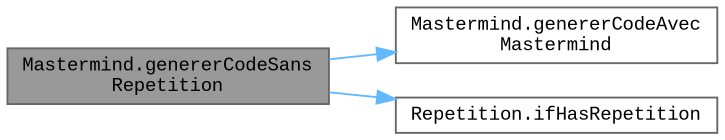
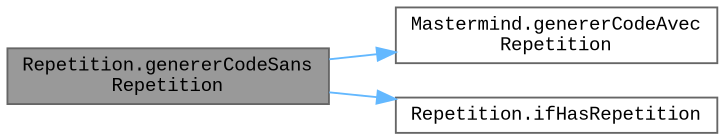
node "Mastermind.genererCodeAvec Mastermind": label "Mastermind.genererCodeAvec Mastermind" -> "Mastermind.genererCodeAvec Repetition"
node "Mastermind.genererCodeSans Repetition": label "Mastermind.genererCodeSans Repetition" -> "Repetition.genererCodeSans Repetition"
